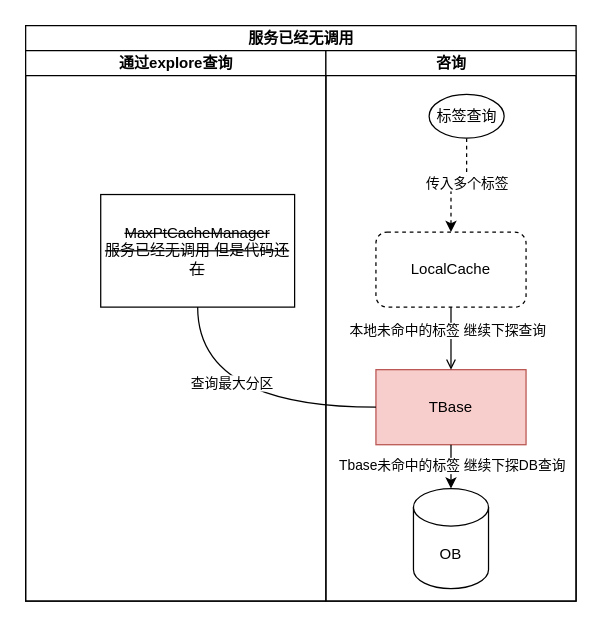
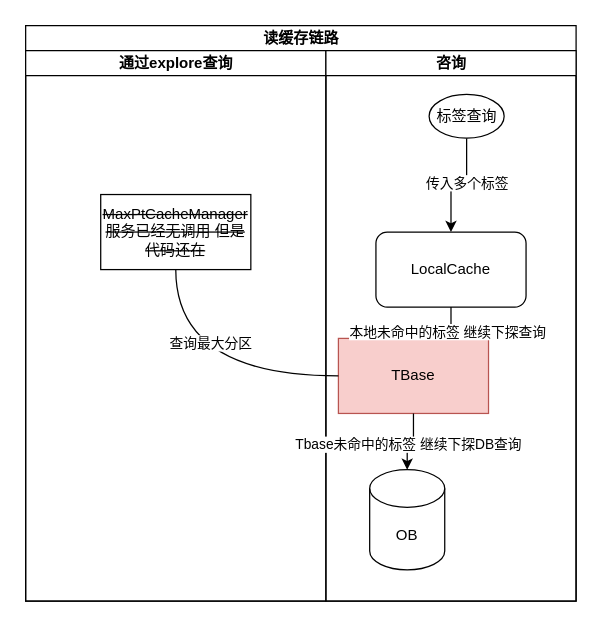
node "服务已经无调用": label "服务已经无调用" -> "读缓存链路"
edge "标签查询" -> "LocalCache": style dashed -> solid
node "MaxPtCacheManager 服务已经无调用 但是代码还在": size 194x113 -> 150x75
node "LocalCache": style dashed -> solid
node "TBase": moved (451, 407) -> (413, 376)
node "OB": moved (451, 538) -> (407, 519)
